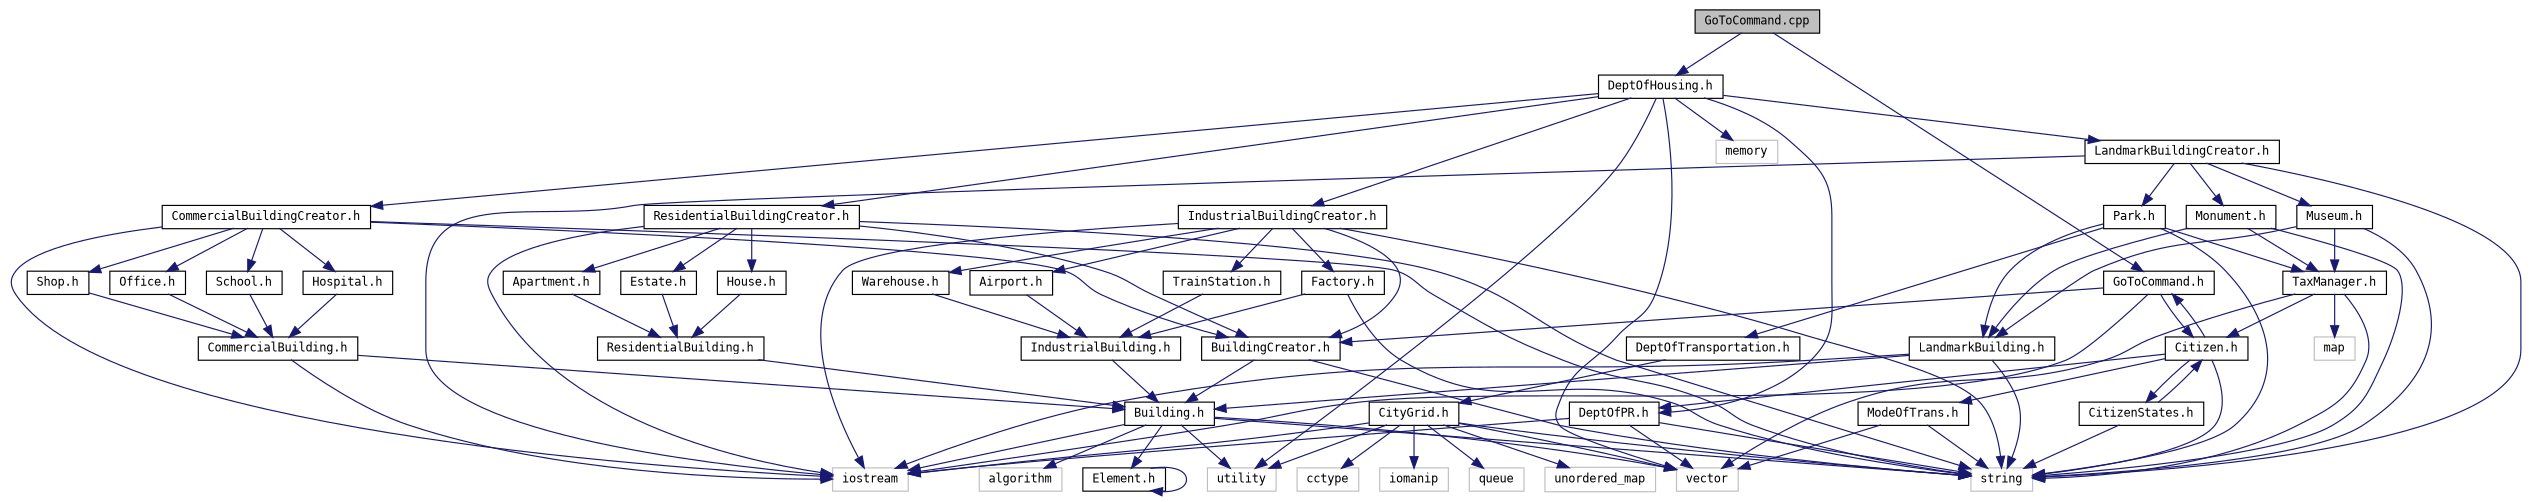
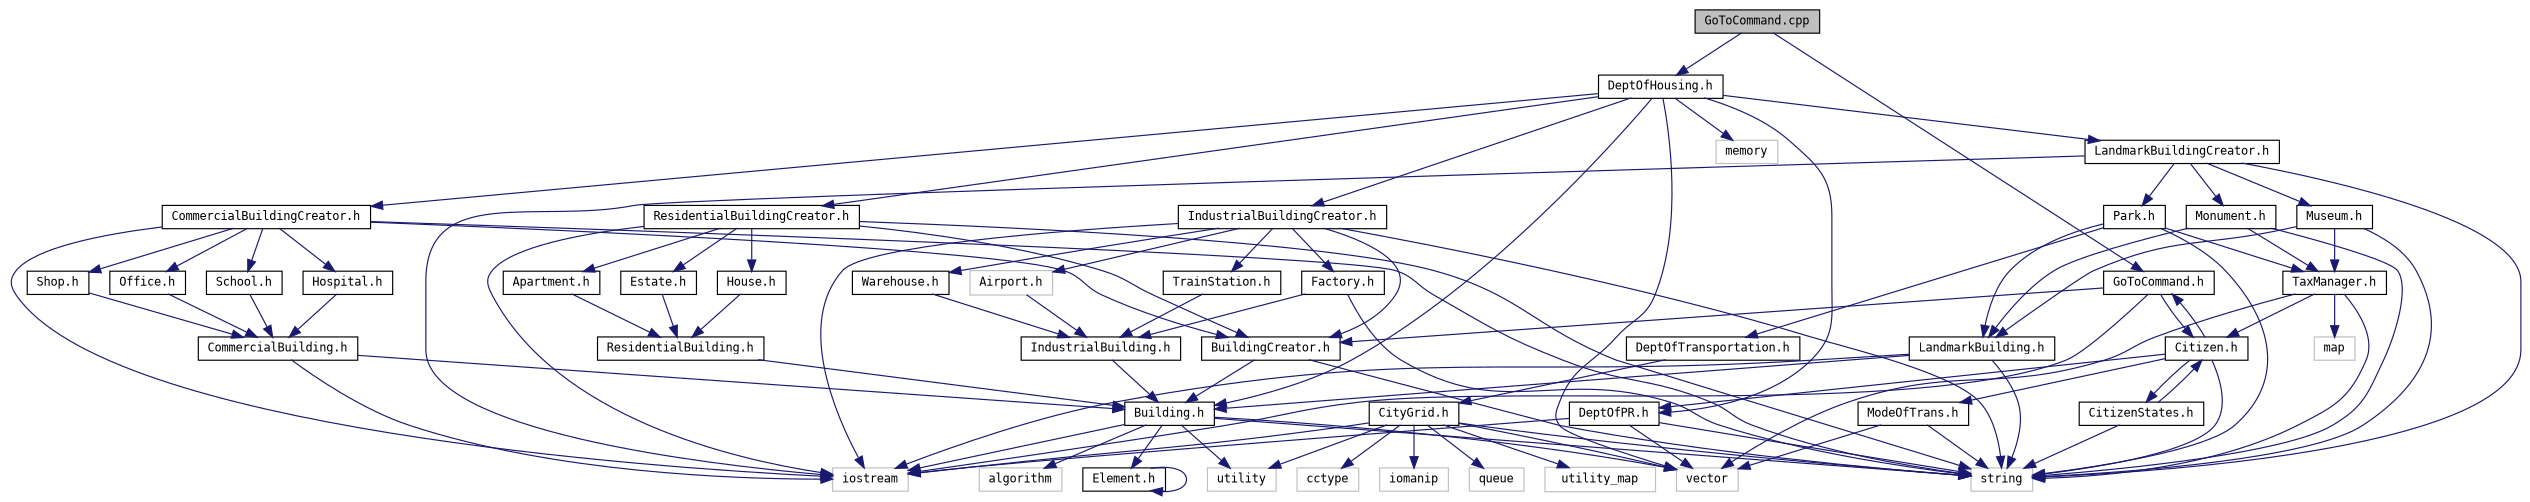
node "Airport.h": color black -> grey75
edge "DeptOfHousing.h" -> "utility": now "DeptOfHousing.h" -> "Building.h"
node "unordered_map": label "unordered_map" -> "utility_map"
